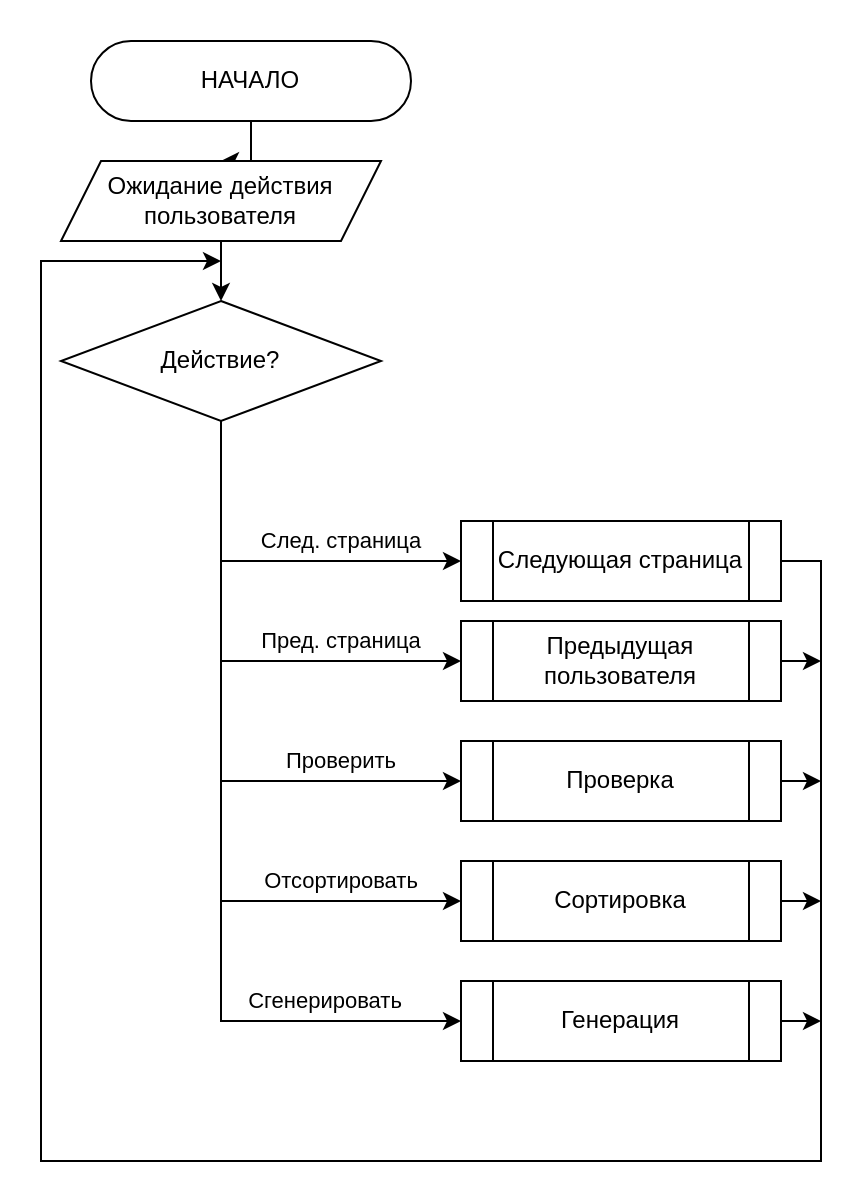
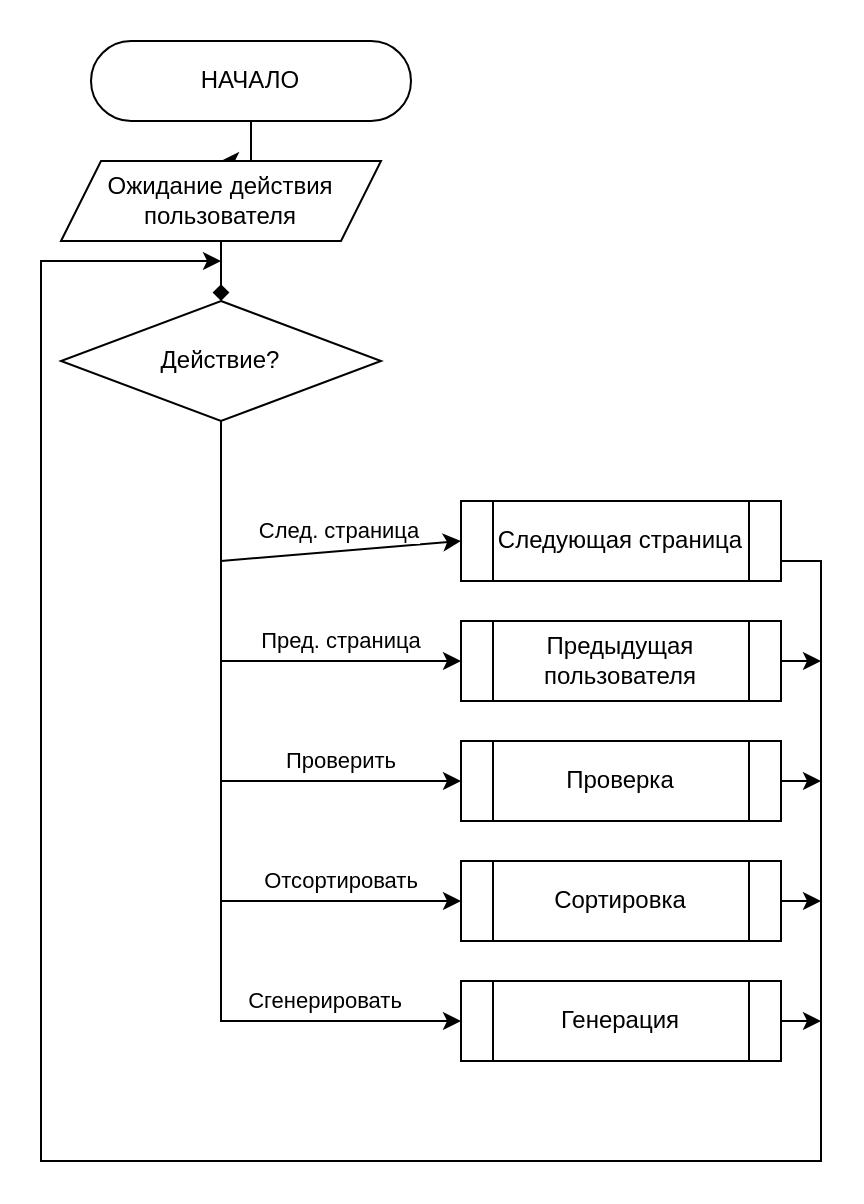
edge "Ожидание действия пользователя" -> "Действие?": arrowhead classic -> diamond
node "Следующая страница": moved (621, 561) -> (621, 541)
